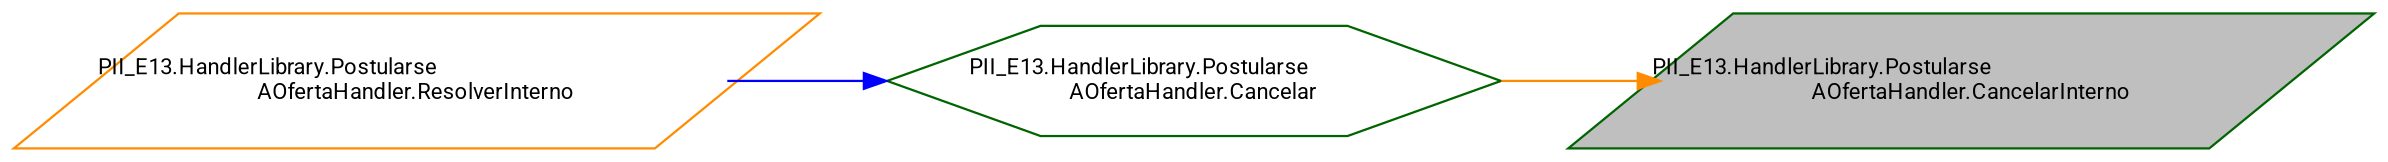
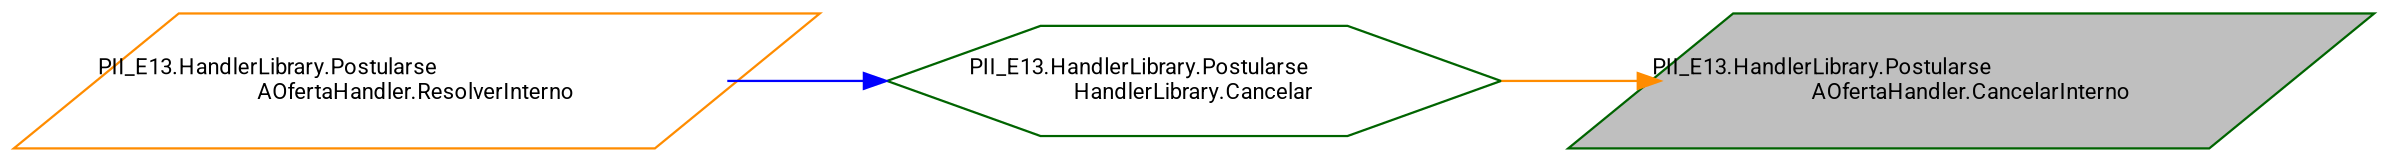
node "PII_E13.HandlerLibrary.Postularse AOfertaHandler.Cancelar": label "PII_E13.HandlerLibrary.Postularse AOfertaHandler.Cancelar" -> "PII_E13.HandlerLibrary.Postularse HandlerLibrary.Cancelar"
